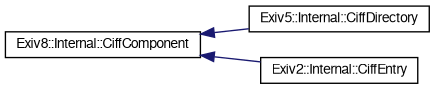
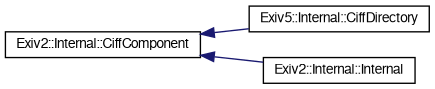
node "Exiv8::Internal::CiffComponent": label "Exiv8::Internal::CiffComponent" -> "Exiv2::Internal::CiffComponent"
node "Exiv2::Internal::CiffEntry": label "Exiv2::Internal::CiffEntry" -> "Exiv2::Internal::Internal"
